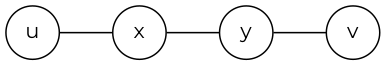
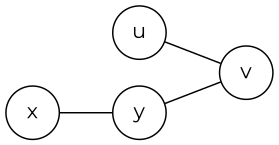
edge "u" -- "x": now "u" -- "v"
